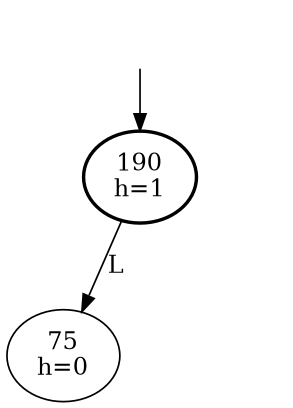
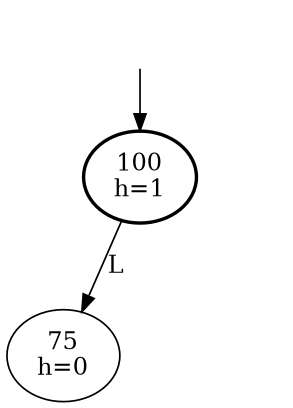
node "190 h=1": label "190 h=1" -> "100 h=1"
